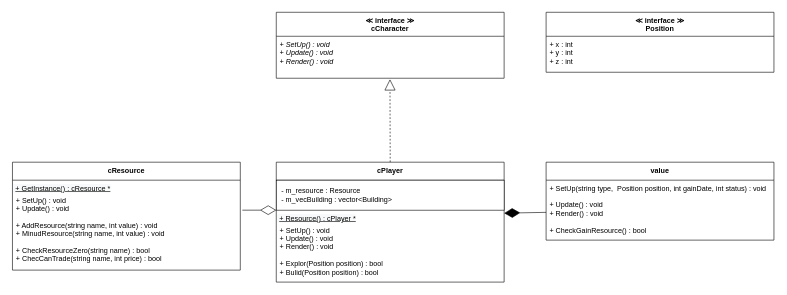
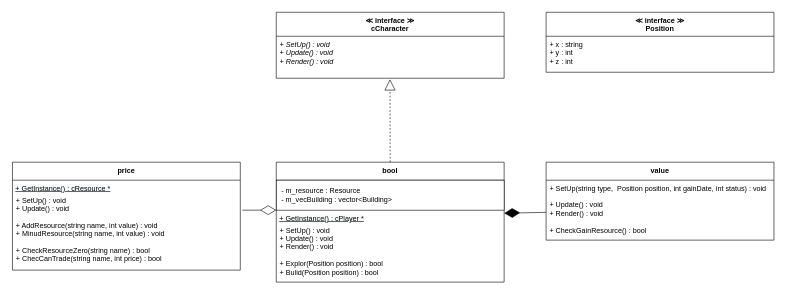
node "+ x : int + y : int + z : int": label "+ x : int + y : int + z : int" -> "+ x : string + y : int + z : int"
node "cResource": label "cResource" -> "price"
node "cPlayer": label "cPlayer" -> "bool"
node "+ Resource() : cPlayer *": label "+ Resource() : cPlayer *" -> "+ GetInstance() : cPlayer *"
